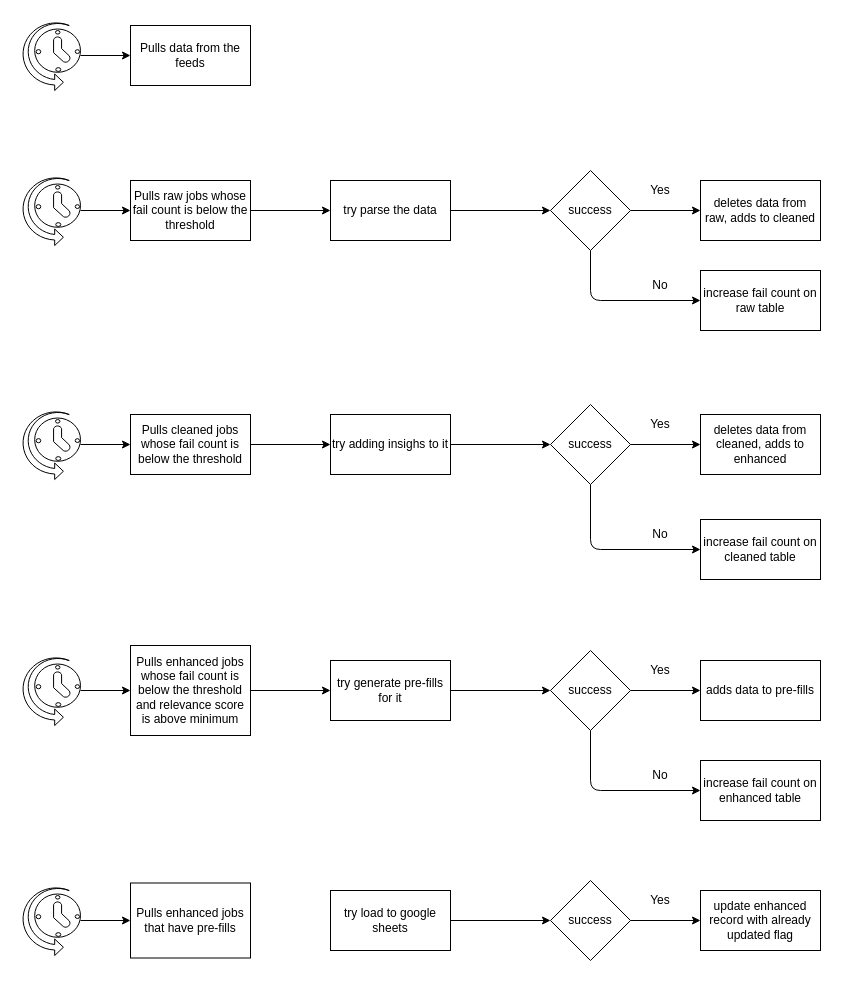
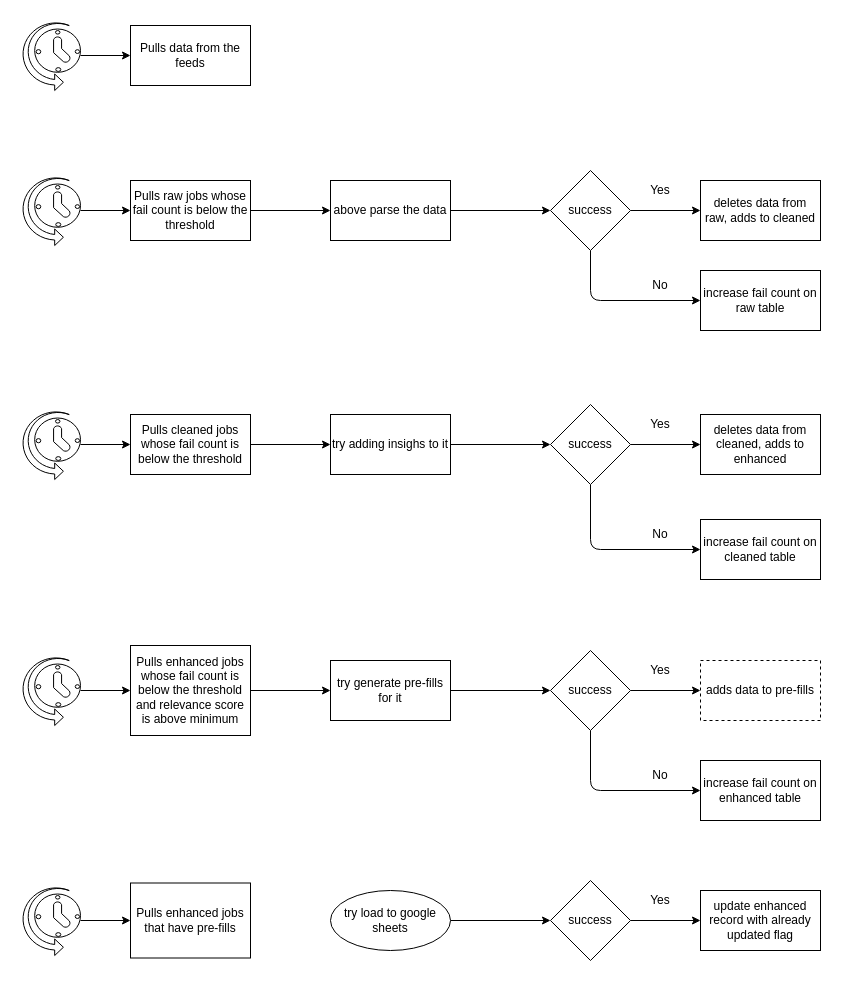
node "try parse the data": label "try parse the data" -> "above parse the data"
node "adds data to pre-fills": style solid -> dashed
node "try load to google sheets": shape rectangle -> ellipse
